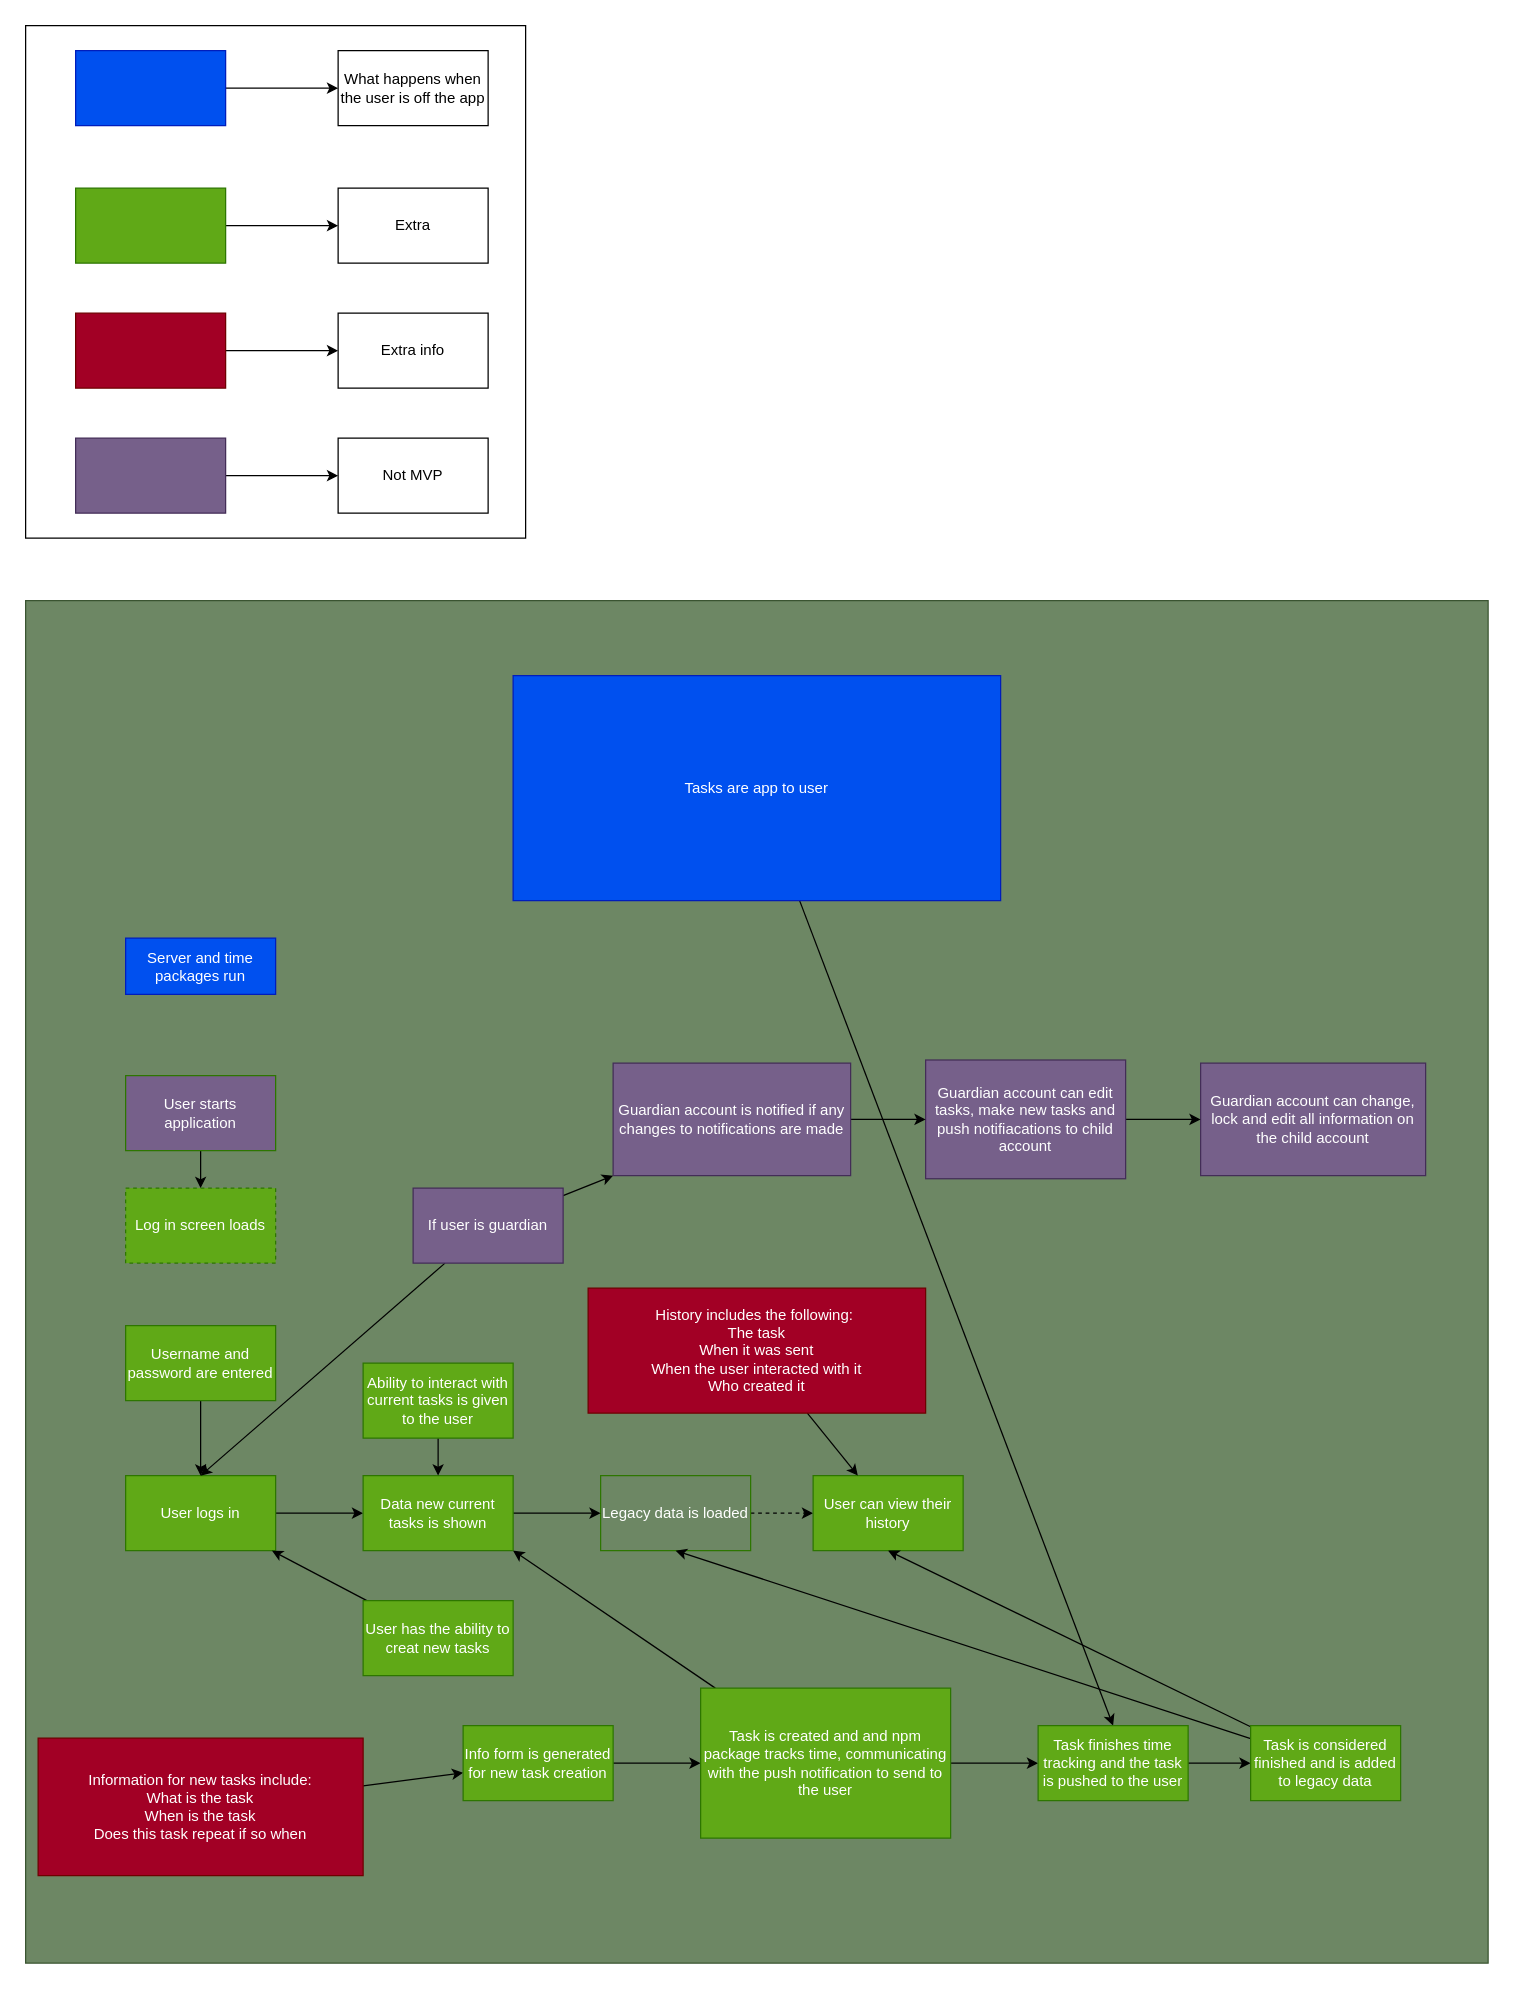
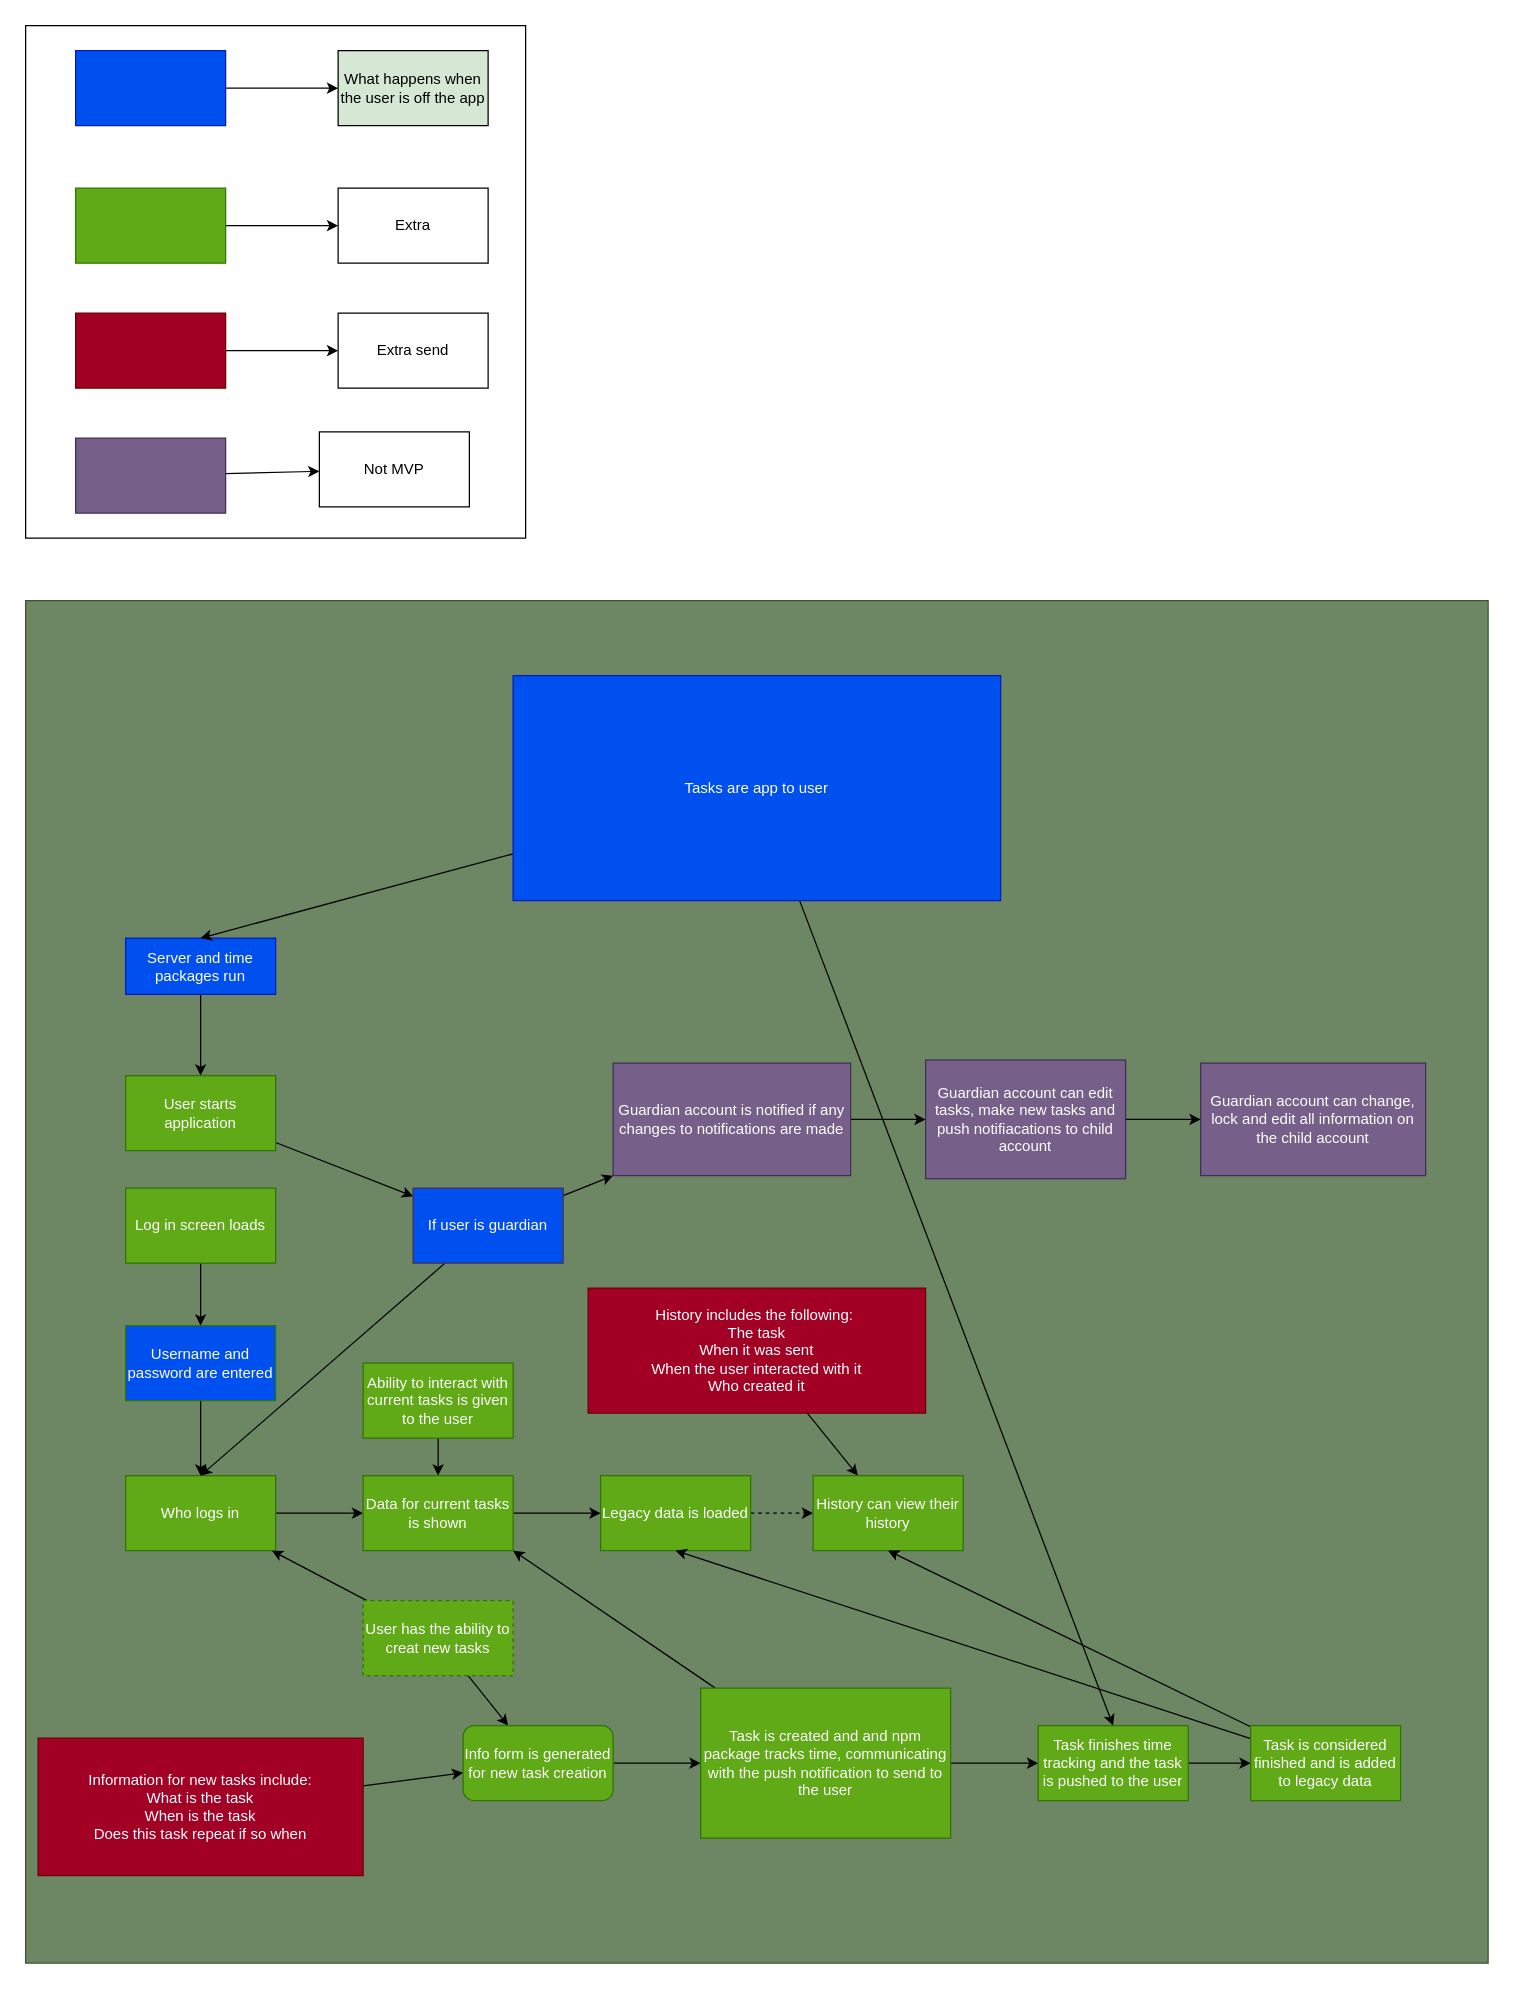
node "What happens when the user is off the app": fillcolor #ffffff -> #d5e8d4
node "Extra info": label "Extra info" -> "Extra send"
node "Not MVP": moved (413, 476) -> (394, 469)
edge "Tasks are app to user" -> "Server and time packages run": added
edge "Server and time packages run" -> "User starts application": added
node "User starts application": fillcolor #76608a -> #60a917
edge "User starts application" -> "Log in screen loads": now "User starts application" -> "If user is guardian"
node "Log in screen loads": style dashed -> solid
node "If user is guardian": fillcolor #76608a -> #0050ef
edge "Log in screen loads" -> "Username and password are entered": added
node "Username and password are entered": fillcolor #60a917 -> #0050ef
node "User logs in": label "User logs in" -> "Who logs in"
node "Data new current tasks is shown": label "Data new current tasks is shown" -> "Data for current tasks is shown"
node "Legacy data is loaded": fillcolor #6d8764 -> #60a917
node "User can view their history": label "User can view their history" -> "History can view their history"
node "User has the ability to creat new tasks": style solid -> dashed
edge "User has the ability to creat new tasks" -> "Info form is generated for new task creation": added
node "Info form is generated for new task creation": shape rectangle -> rounded rectangle
